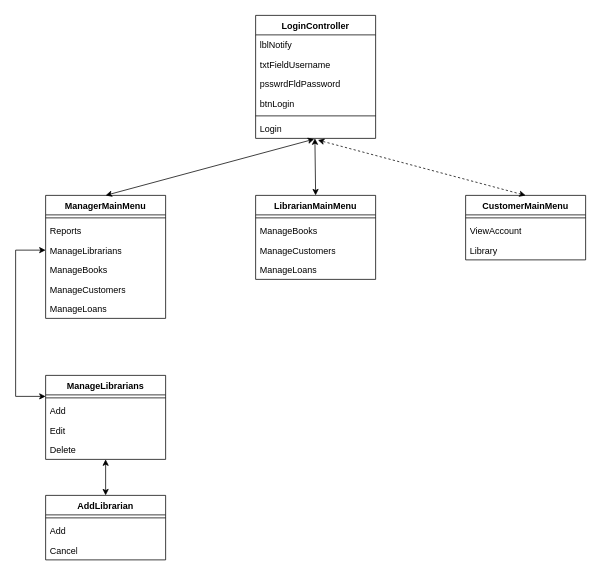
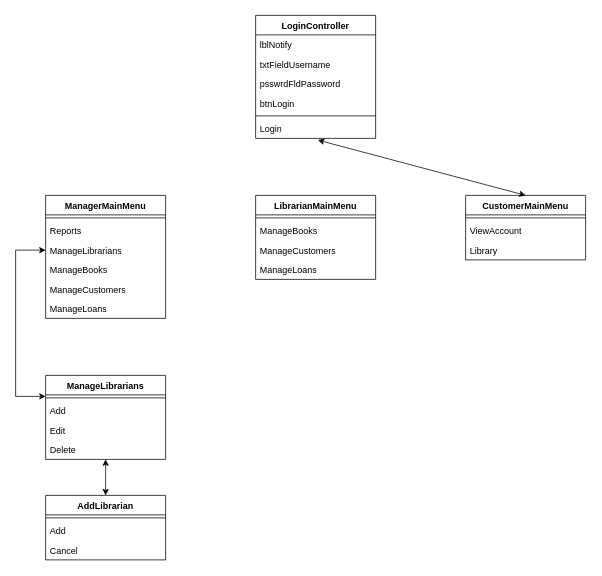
edge "Login" -- "ManagerMainMenu": removed
edge "Login" -- "CustomerMainMenu": style dashed -> solid
edge "Login" -- "LibrarianMainMenu": removed
